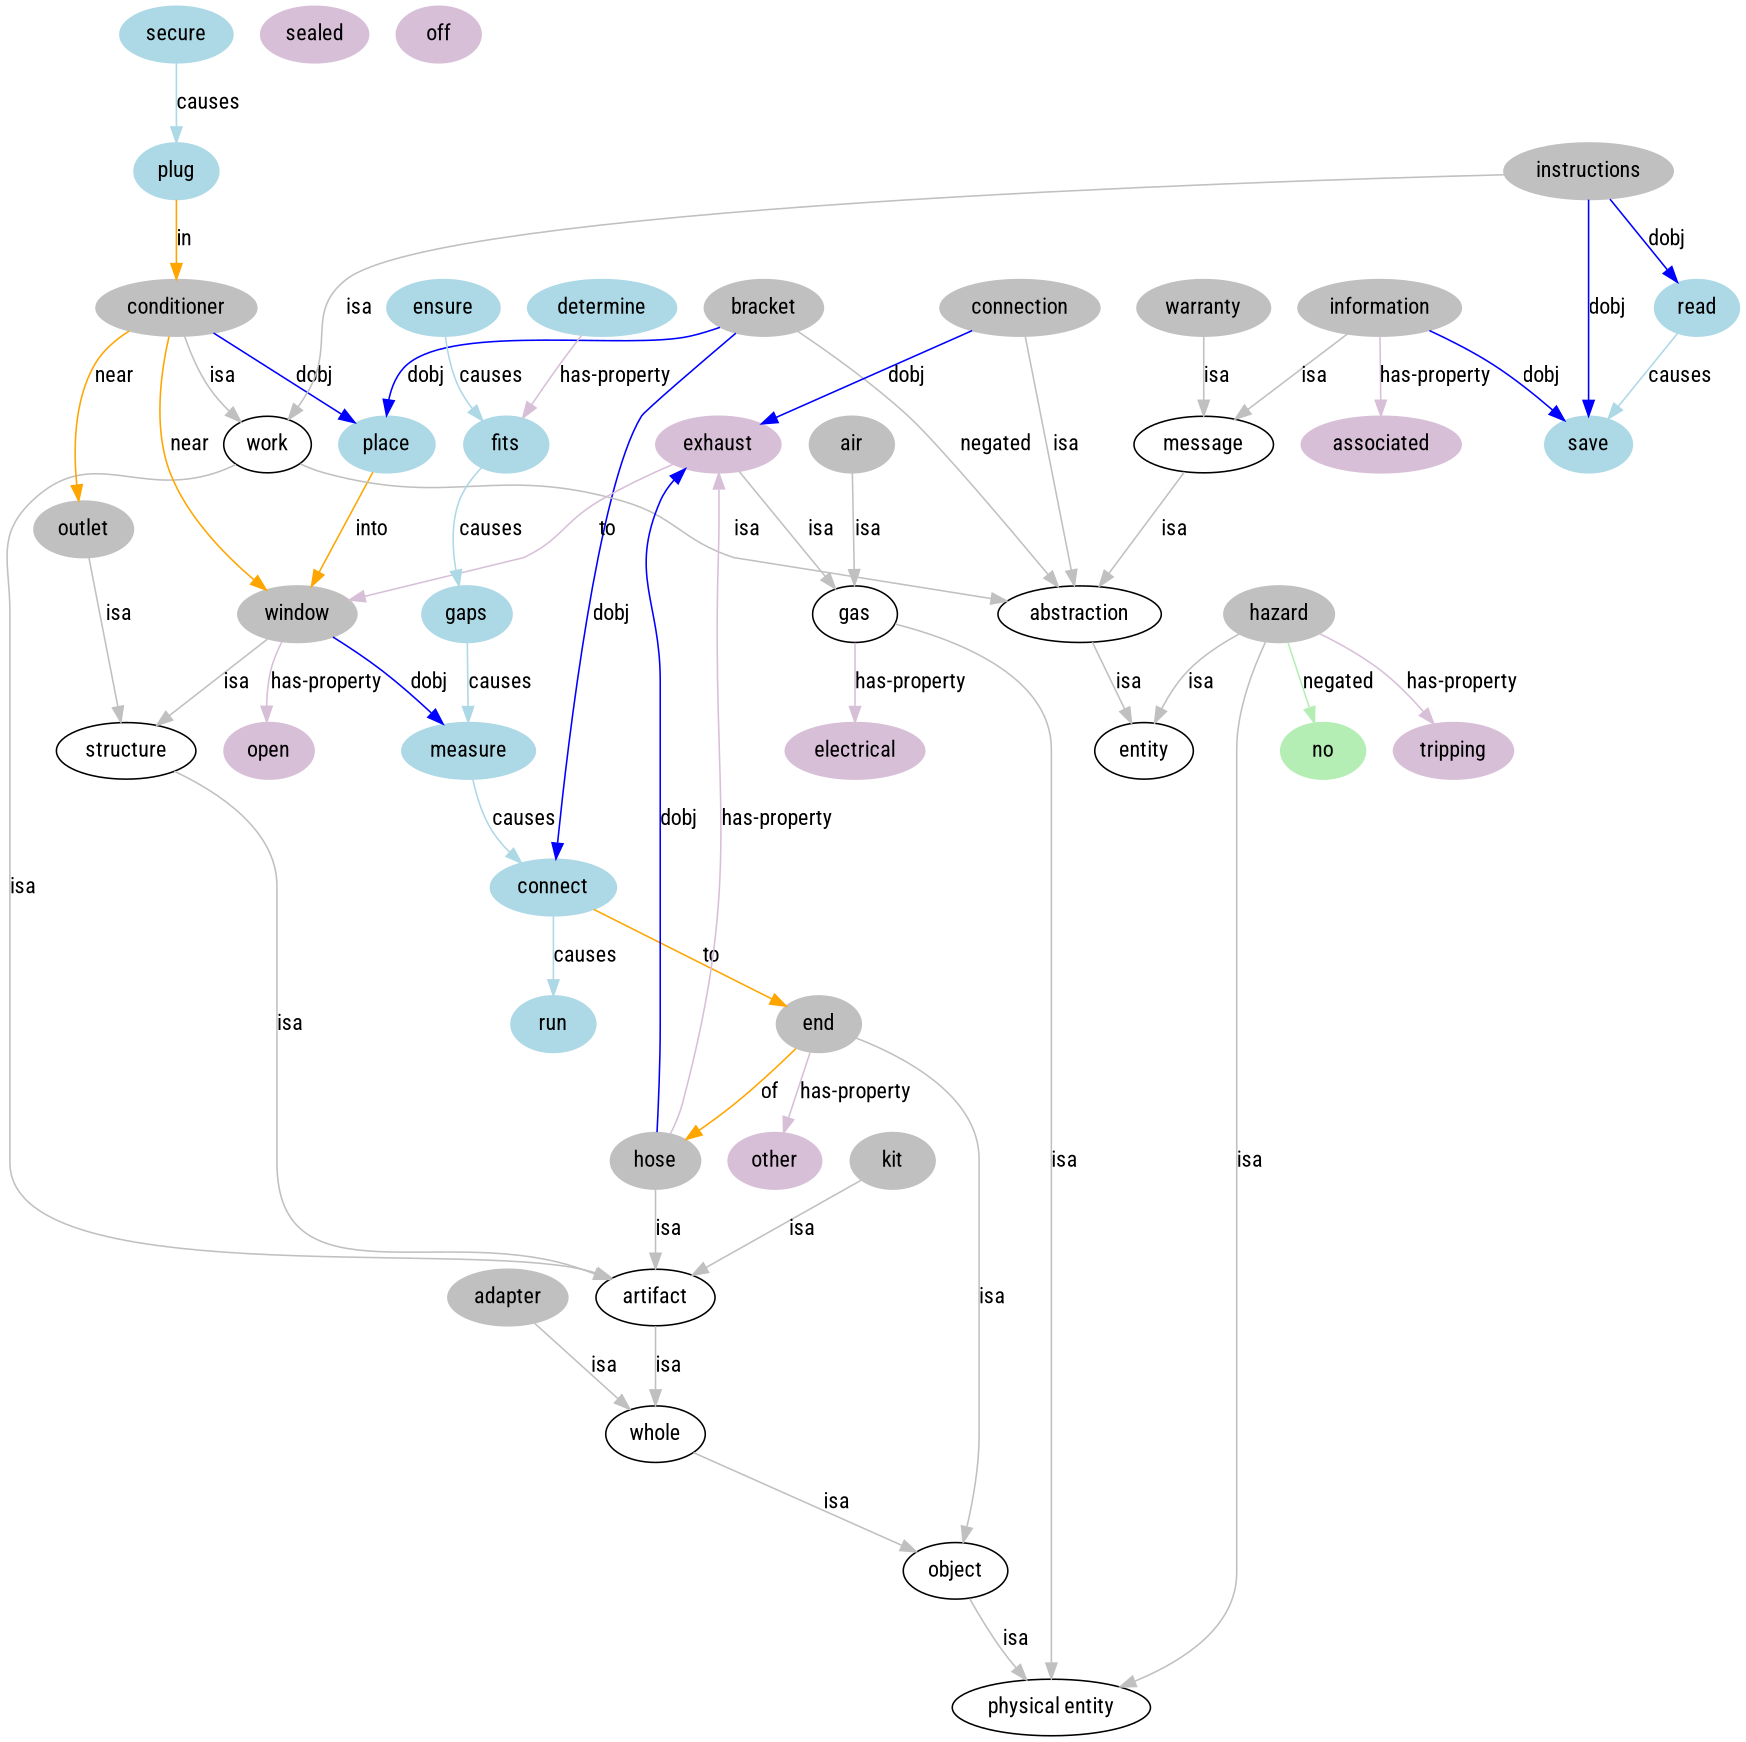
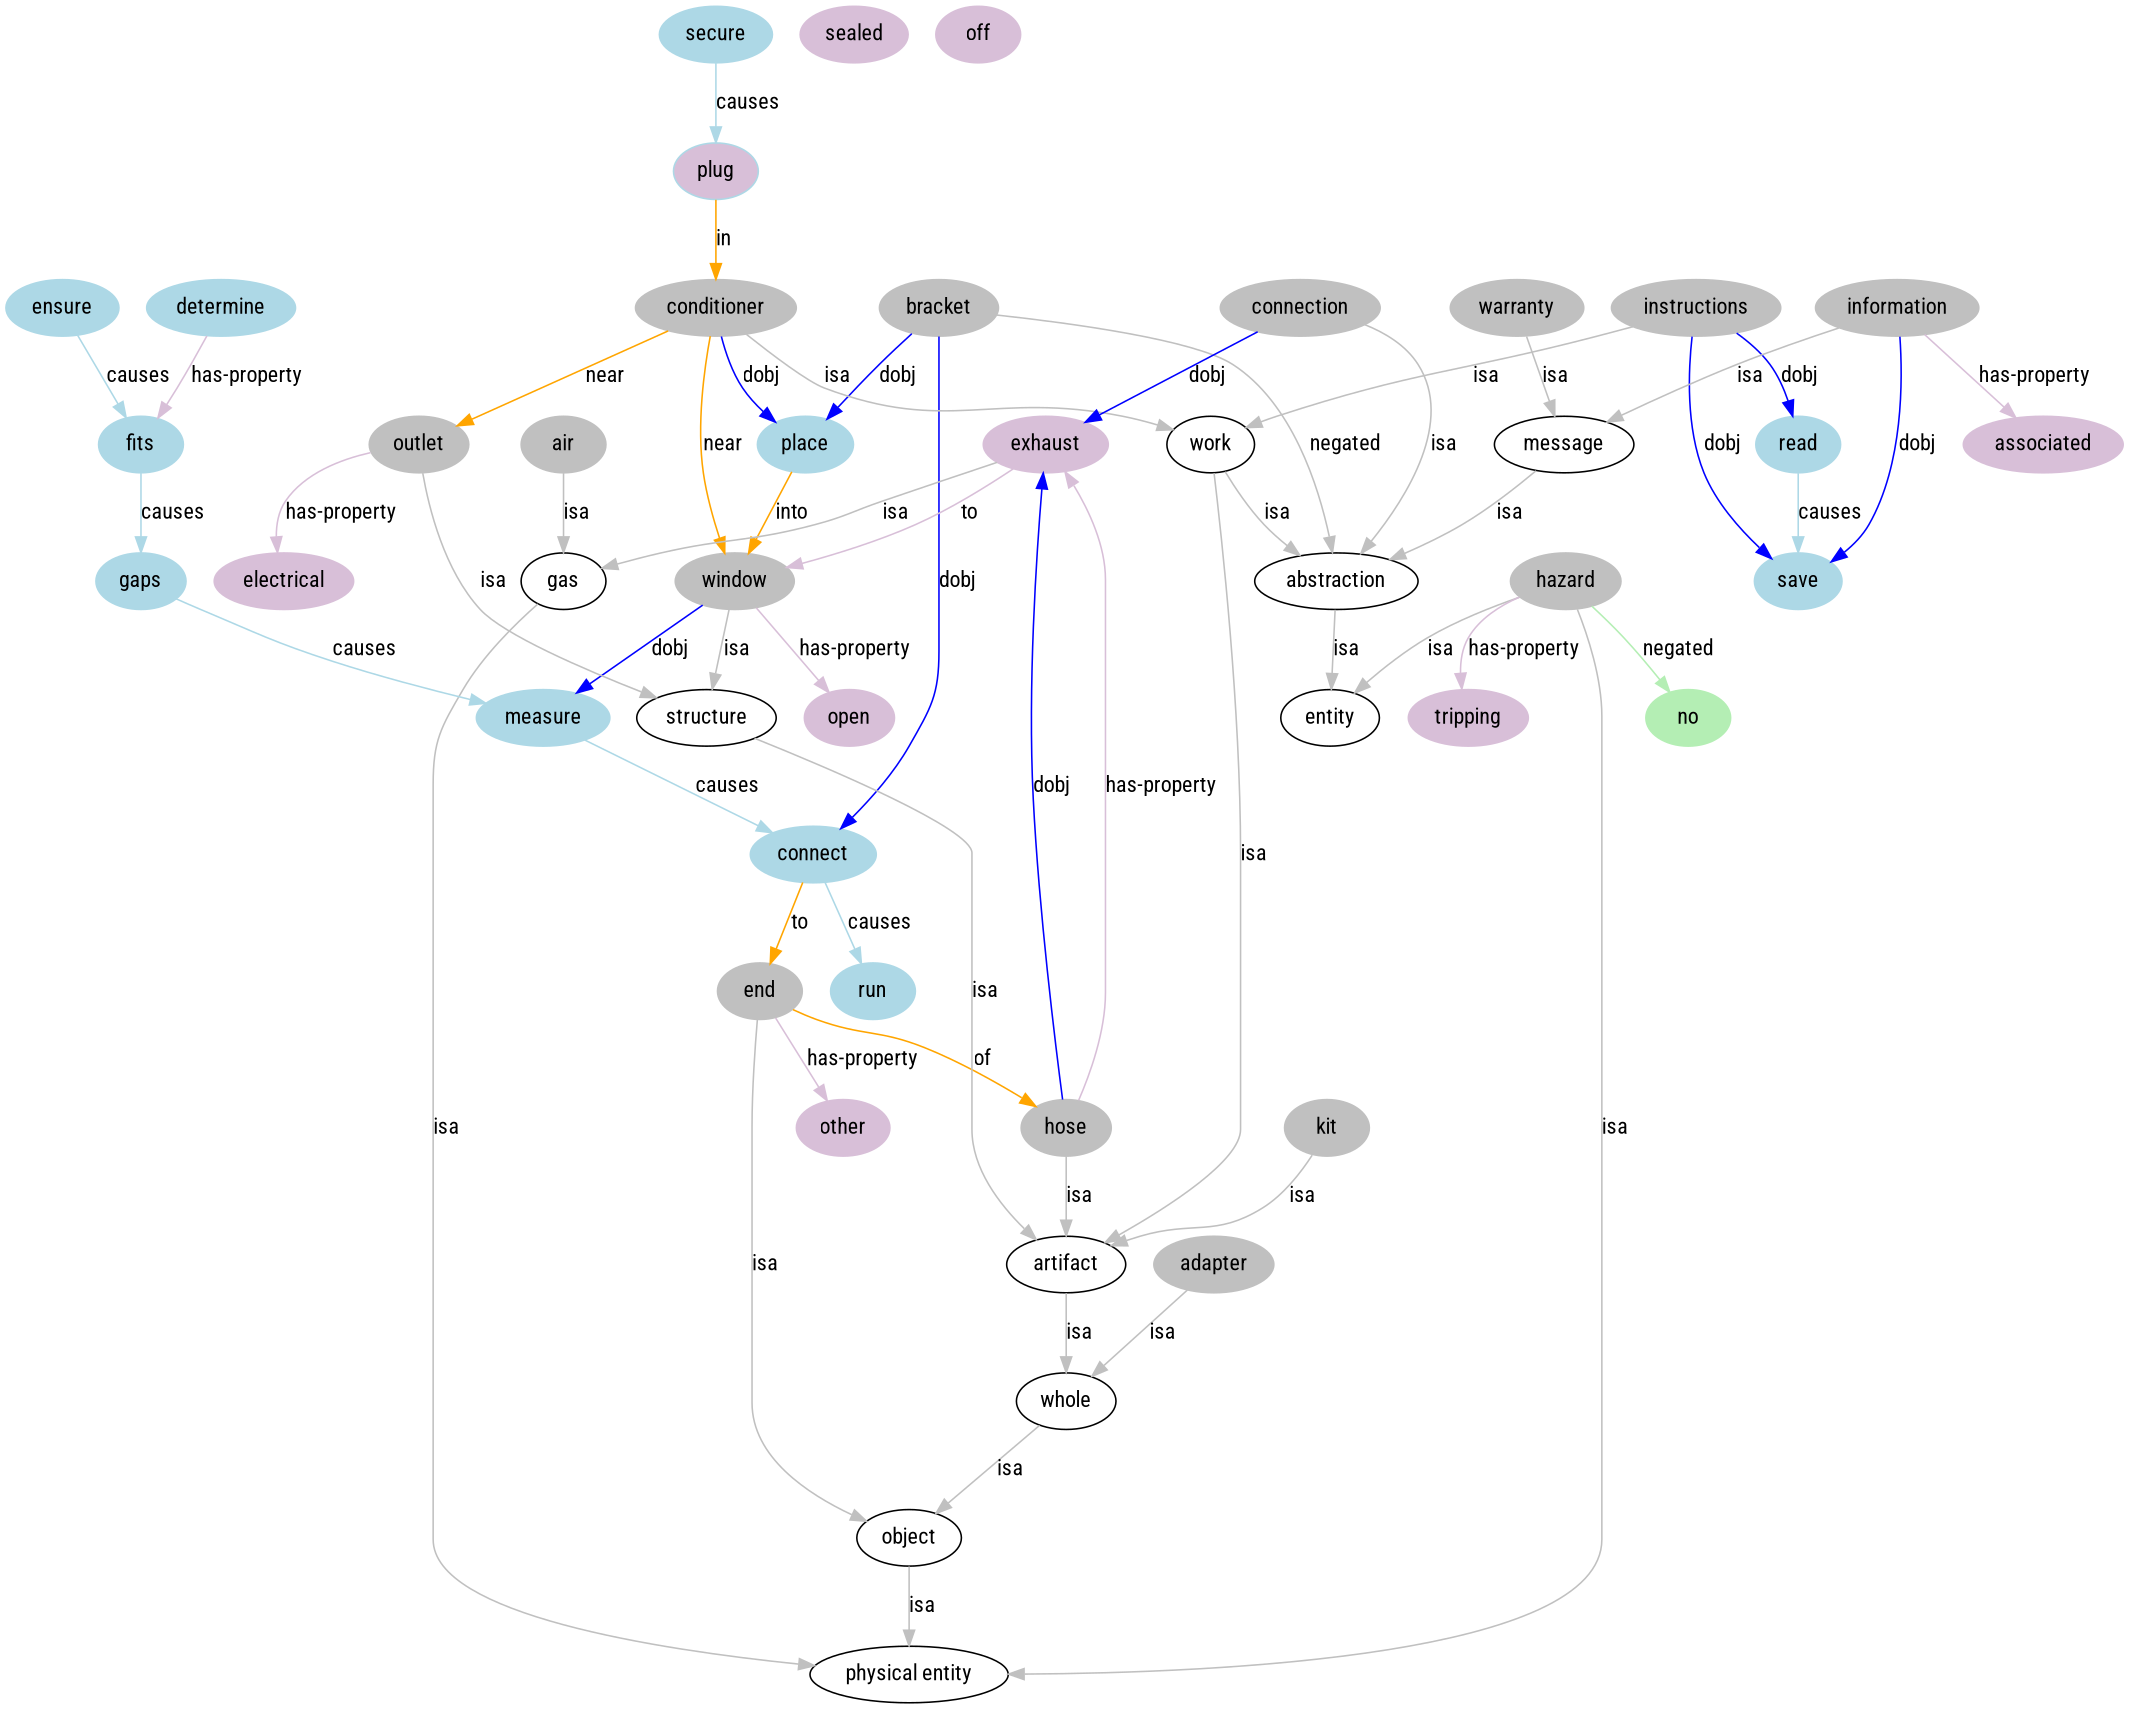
node "plug": fillcolor lightblue -> thistle
edge "gas" -> "electrical": now "outlet" -> "electrical"
